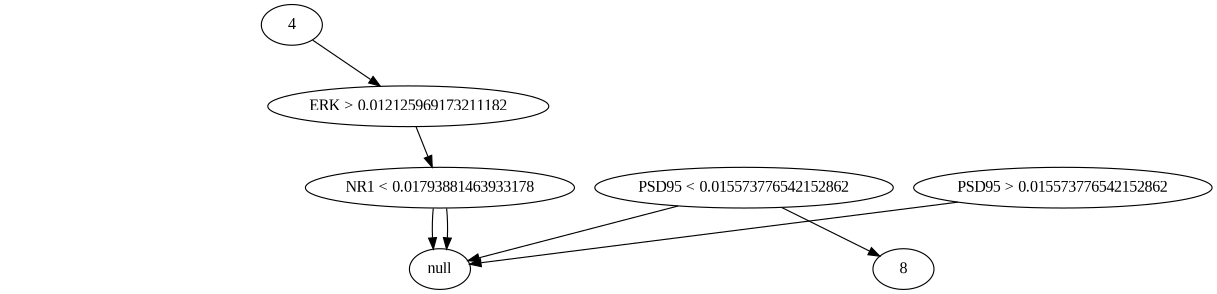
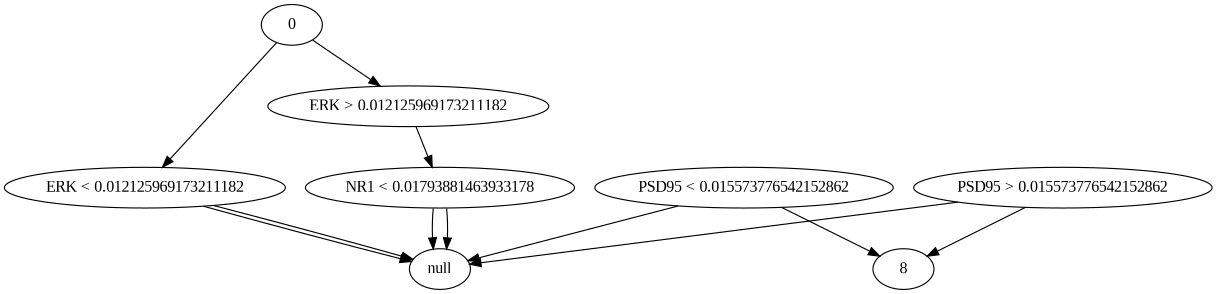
node "4": label "4" -> "0"
node "ERK < 0.012125969173211182": added
edge "PSD95 > 0.015573776542152862" -> "8": added
